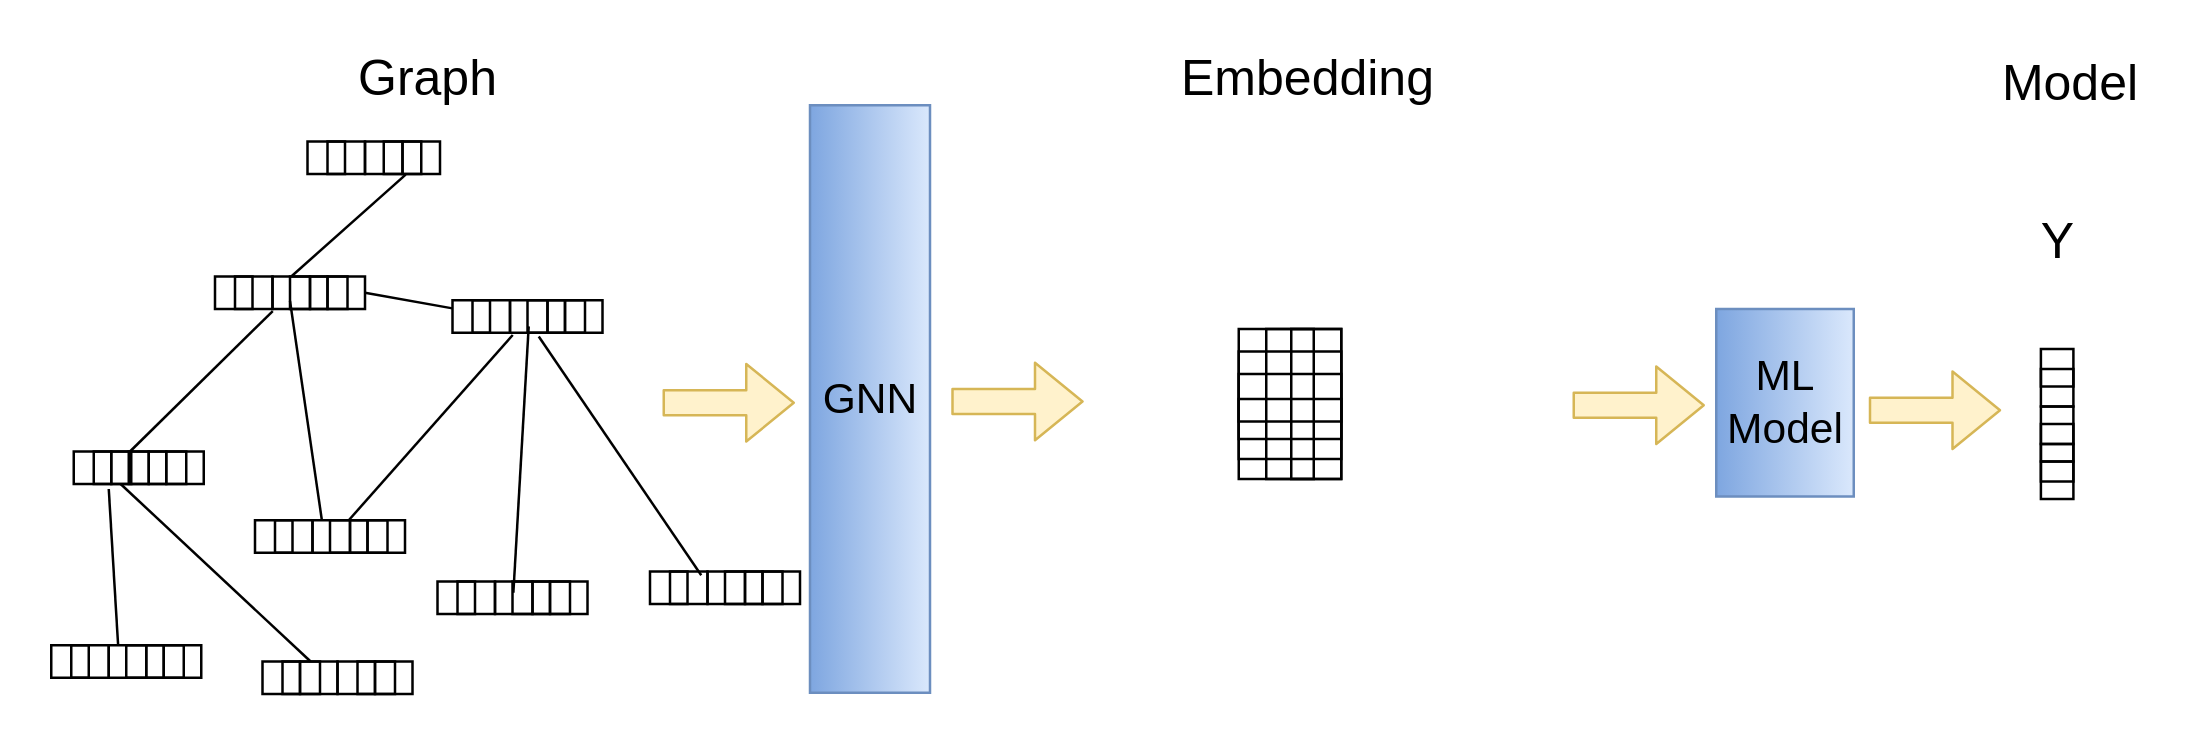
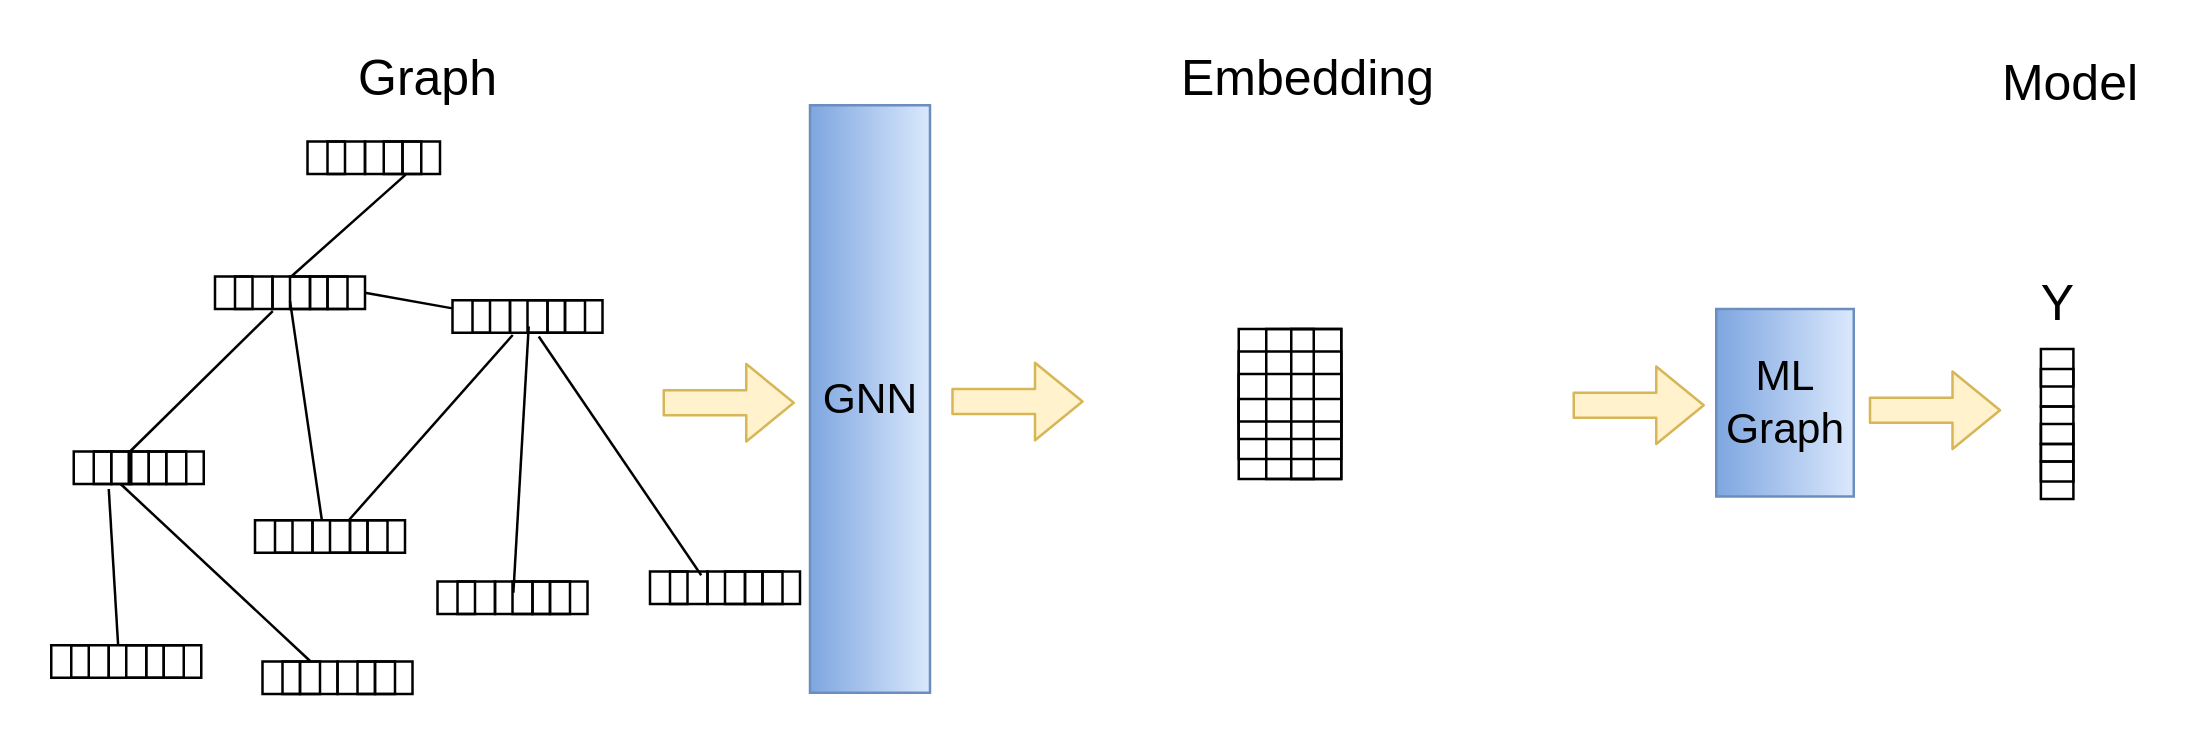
node "Y": moved (2058, 239) -> (2058, 301)
node "ML Model": label "ML Model" -> "ML Graph"
